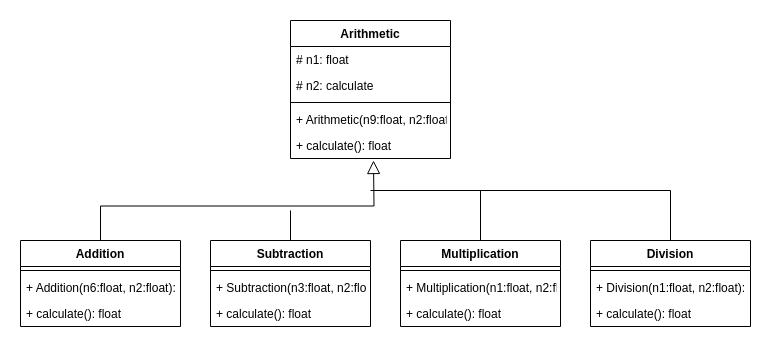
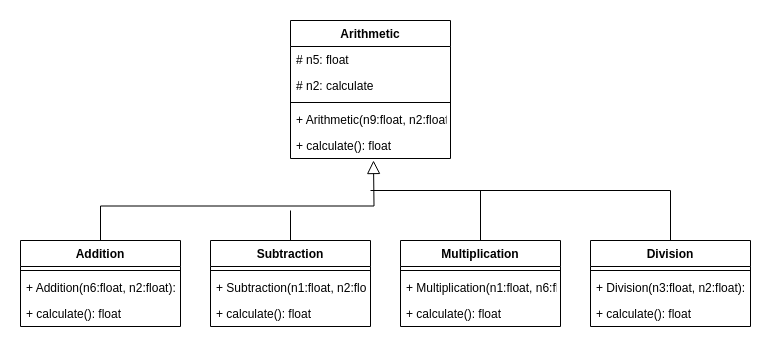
node "# n1: float": label "# n1: float" -> "# n5: float"
node "+ Subtraction(n3:float, n2:float):": label "+ Subtraction(n3:float, n2:float):" -> "+ Subtraction(n1:float, n2:float):"
node "+ Multiplication(n1:float, n2:float):": label "+ Multiplication(n1:float, n2:float):" -> "+ Multiplication(n1:float, n6:float):"
node "+ Division(n1:float, n2:float):": label "+ Division(n1:float, n2:float):" -> "+ Division(n3:float, n2:float):"
